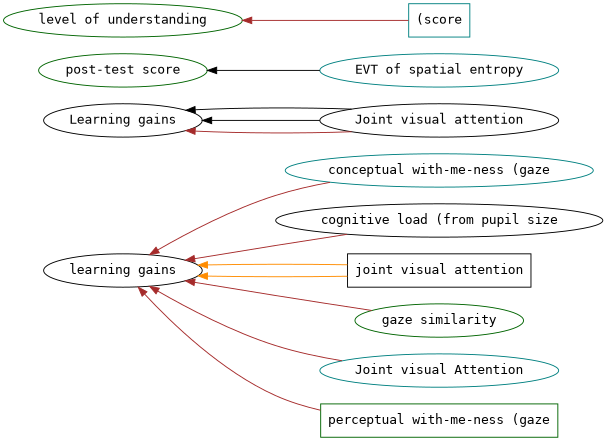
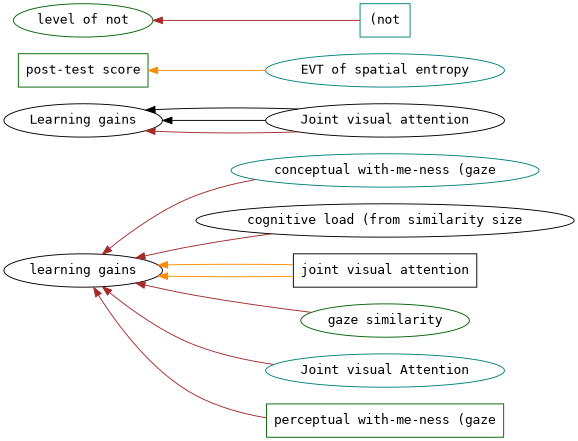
node "level of understanding": label "level of understanding" -> "level of not"
node "(score": label "(score" -> "(not"
node "post-test score": shape ellipse -> box
edge "EVT of spatial entropy" -> "post-test score": color black -> darkorange
node "cognitive load (from pupil size": label "cognitive load (from pupil size" -> "cognitive load (from similarity size"
